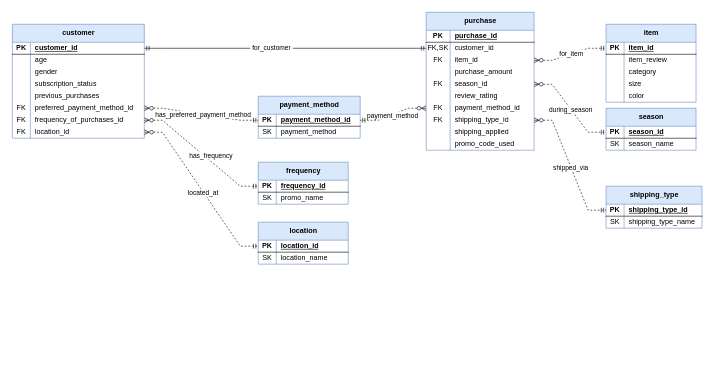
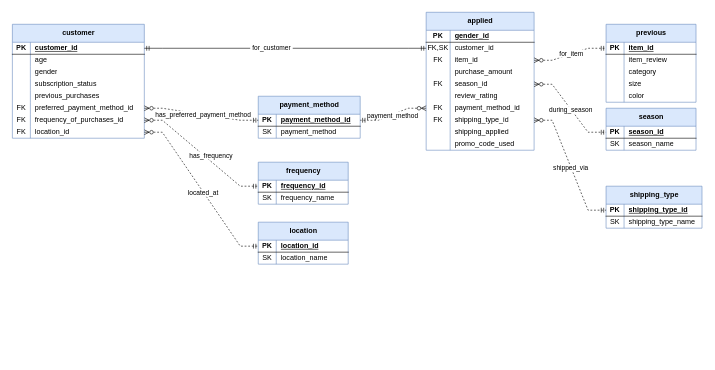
node "purchase": label "purchase" -> "applied"
node "item": label "item" -> "previous"
node "purchase_id": label "purchase_id" -> "gender_id"
node "promo_name": label "promo_name" -> "frequency_name"
